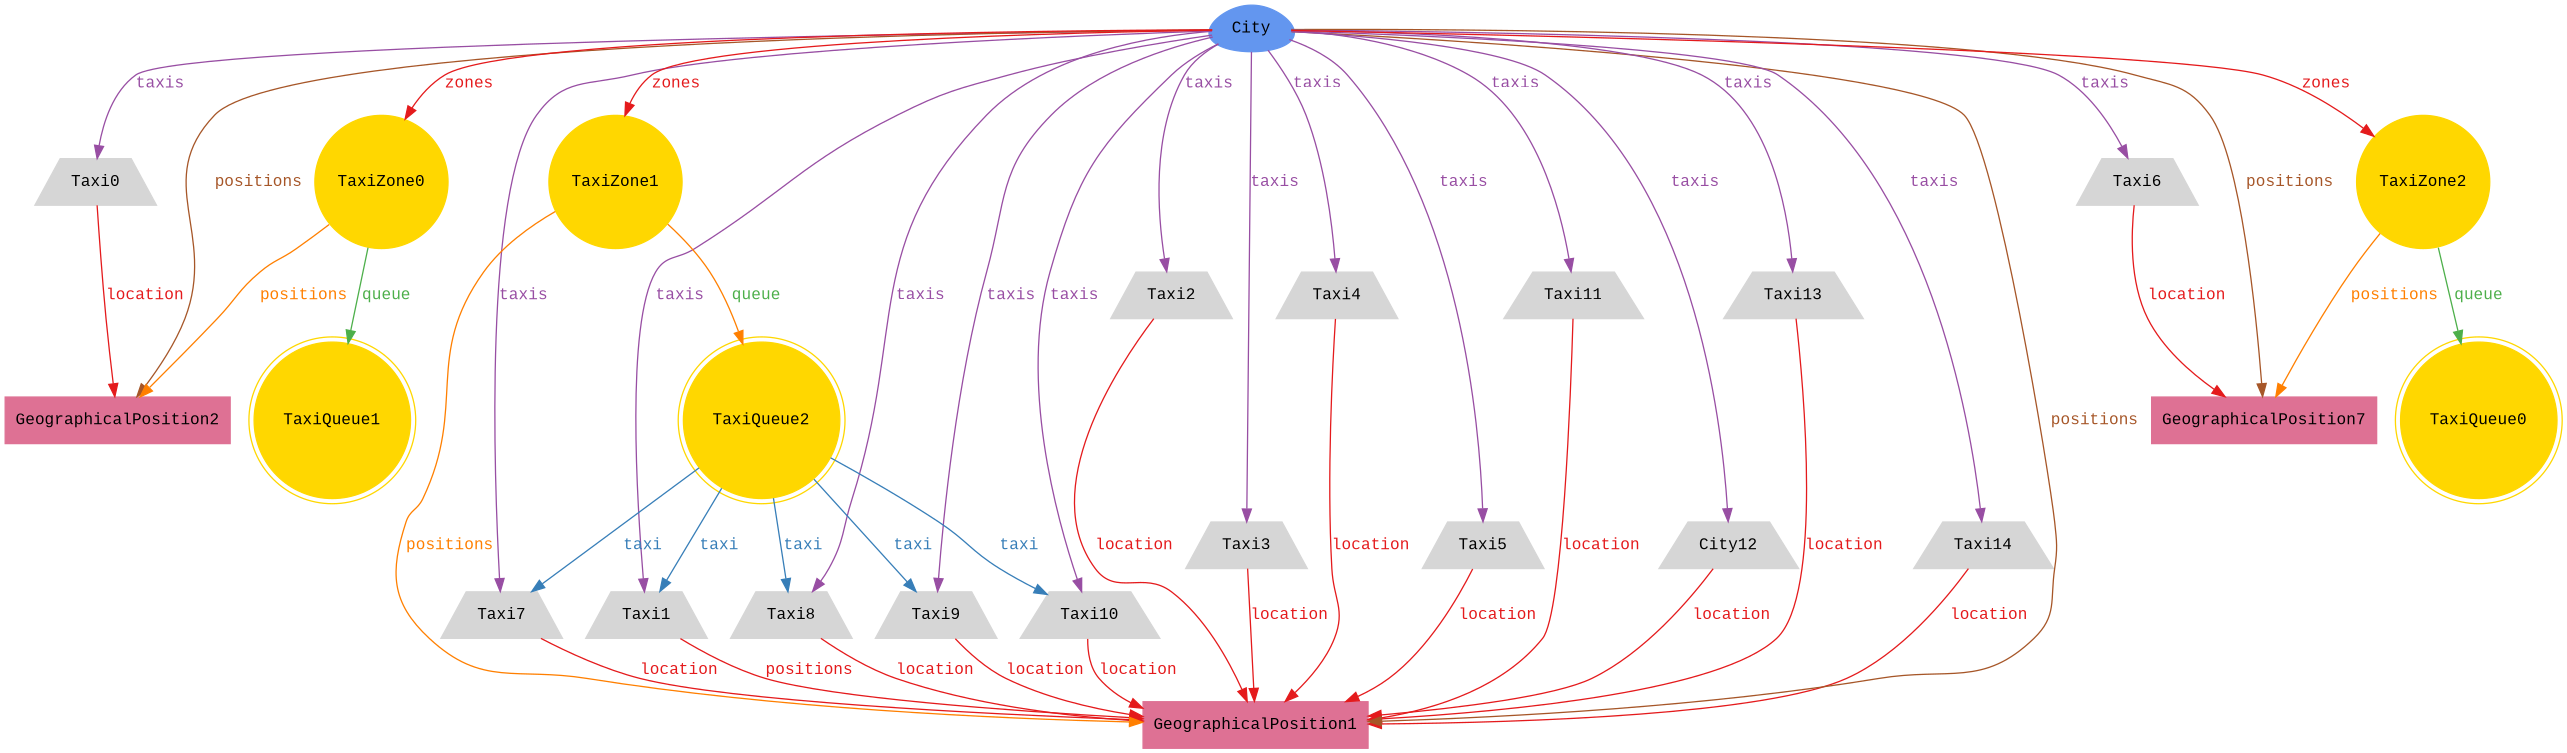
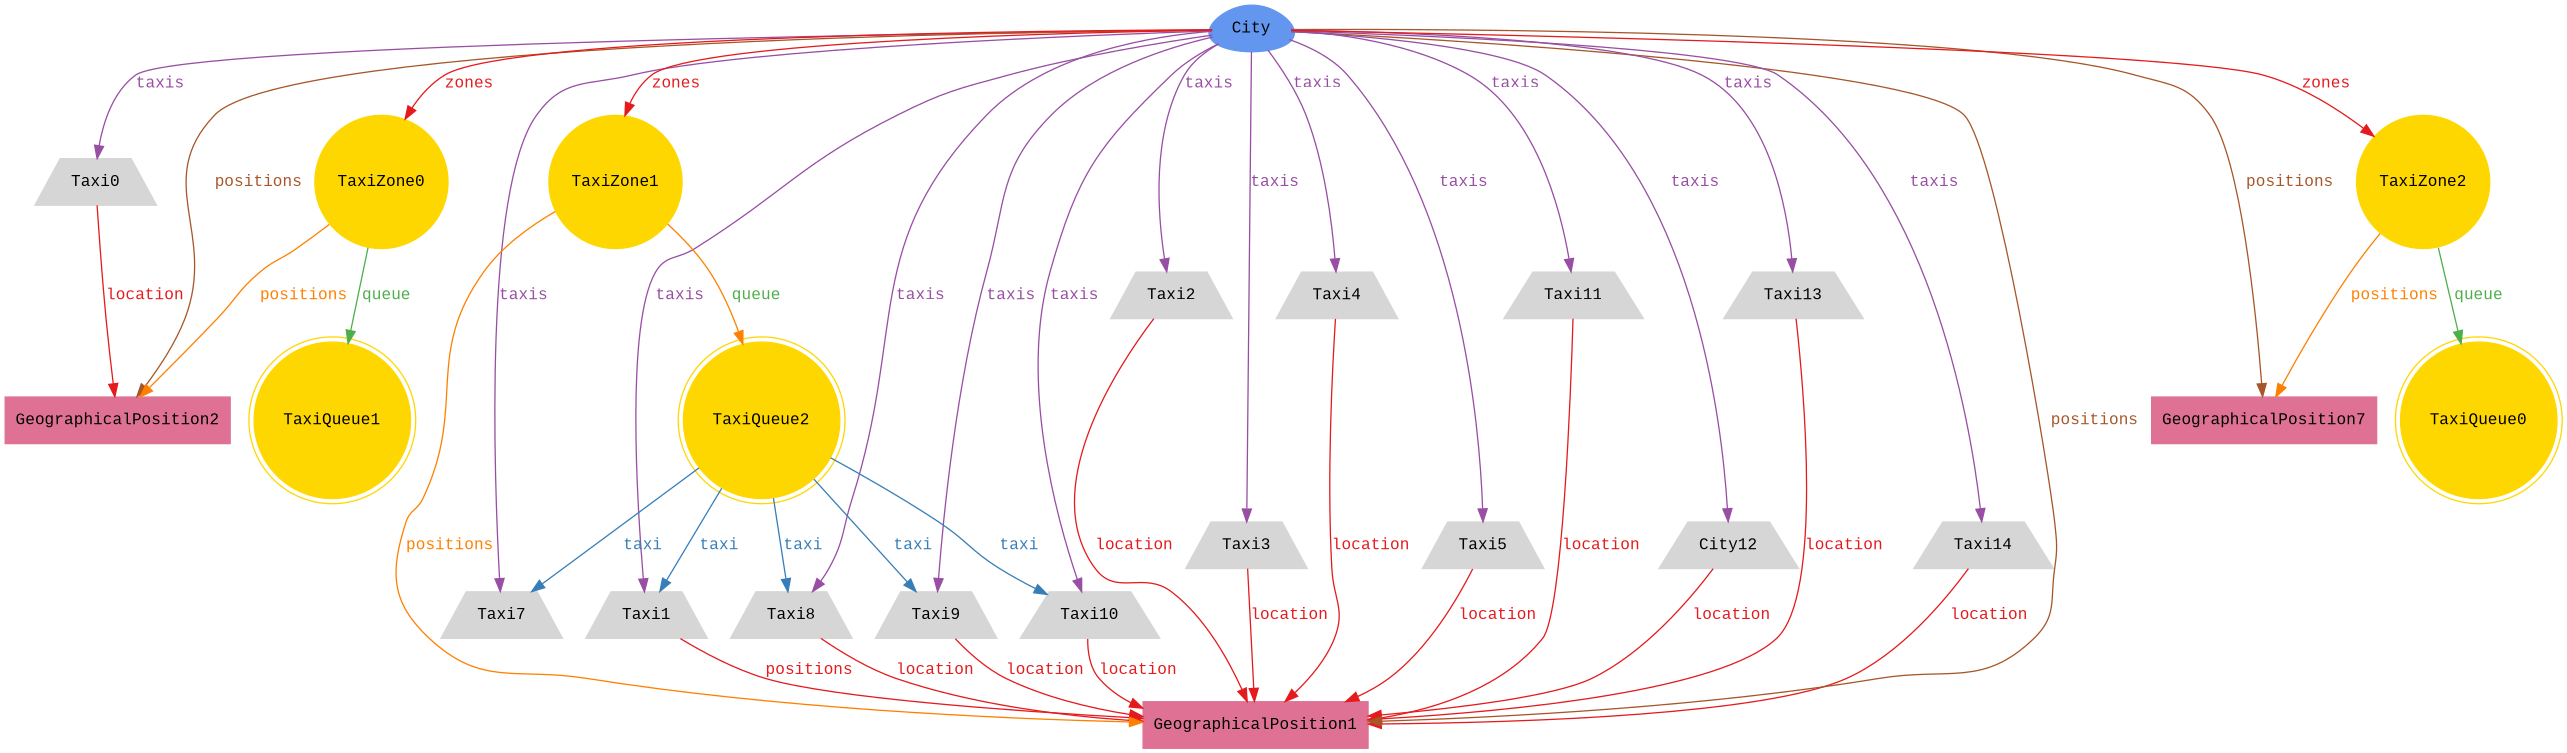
node "Taxi6": removed
edge "Taxi7" -> "GeographicalPosition1": removed, label "location"
